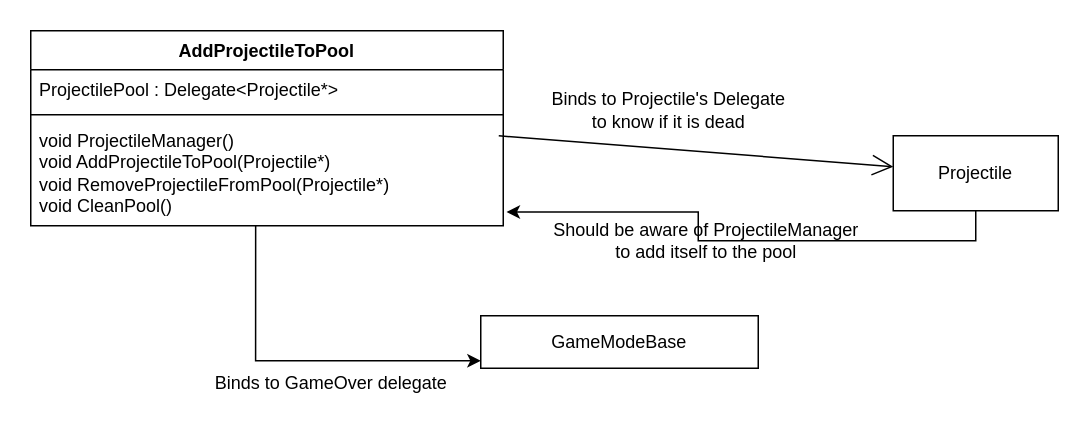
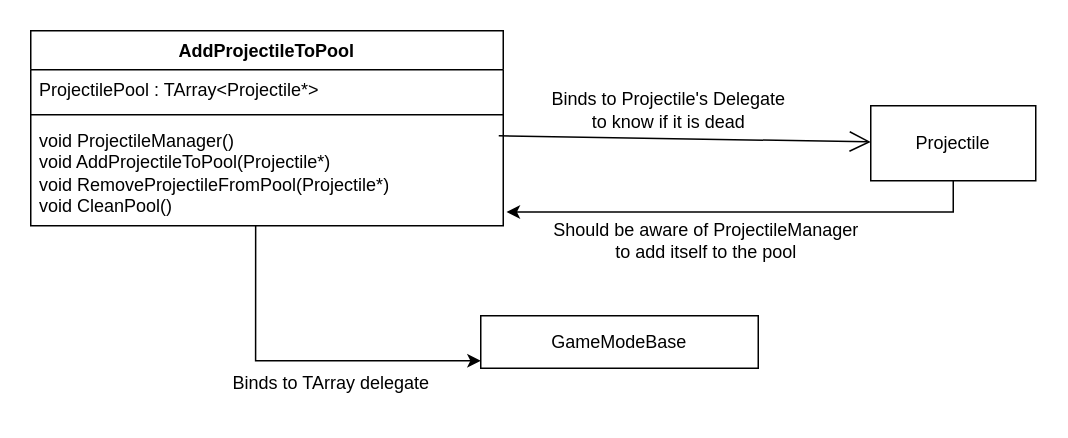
node "ProjectilePool : Delegate<Projectile*>": label "ProjectilePool : Delegate<Projectile*>" -> "ProjectilePool : TArray<Projectile*>"
node "Projectile": moved (976, 173) -> (953, 143)
node "Binds to GameOver delegate": label "Binds to GameOver delegate" -> "Binds to TArray delegate"
